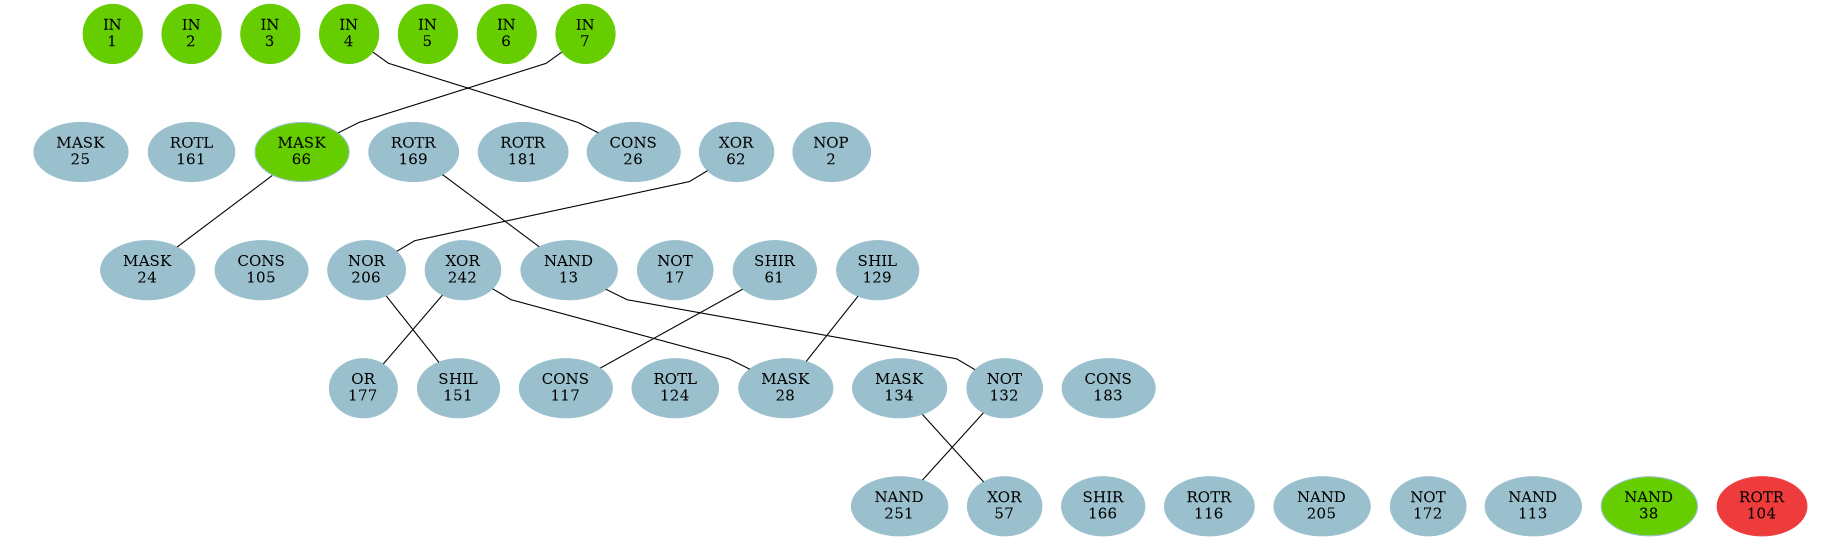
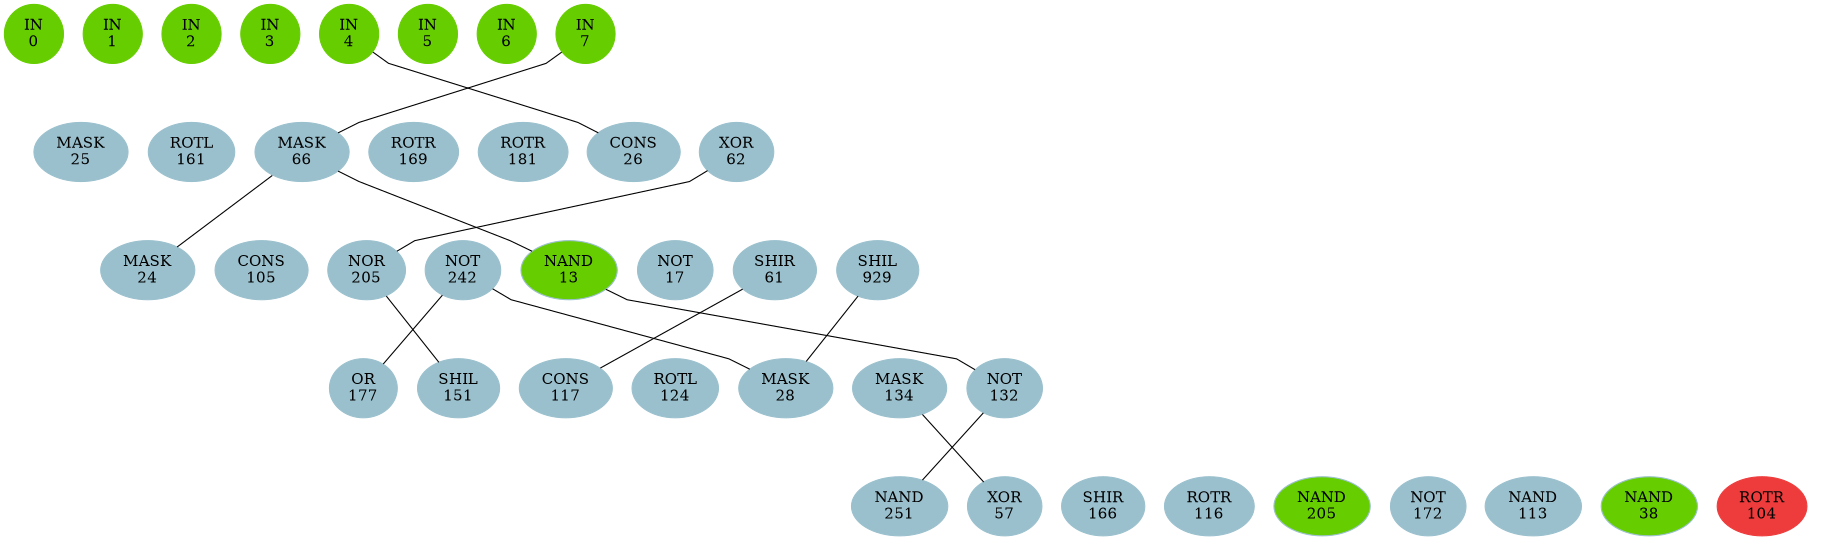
node "IN 0": added
node "MASK 66": fillcolor chartreuse3 -> lightblue3
node "NOP 2": removed
edge "ROTR 169" -- "NAND 13": now "MASK 66" -- "NAND 13"
node "NOR 206": label "NOR 206" -> "NOR 205"
node "XOR 242": label "XOR 242" -> "NOT 242"
node "NAND 13": fillcolor lightblue3 -> chartreuse3
node "SHIL 129": label "SHIL 129" -> "SHIL 929"
node "CONS 183": removed
node "NAND 205": fillcolor lightblue3 -> chartreuse3
